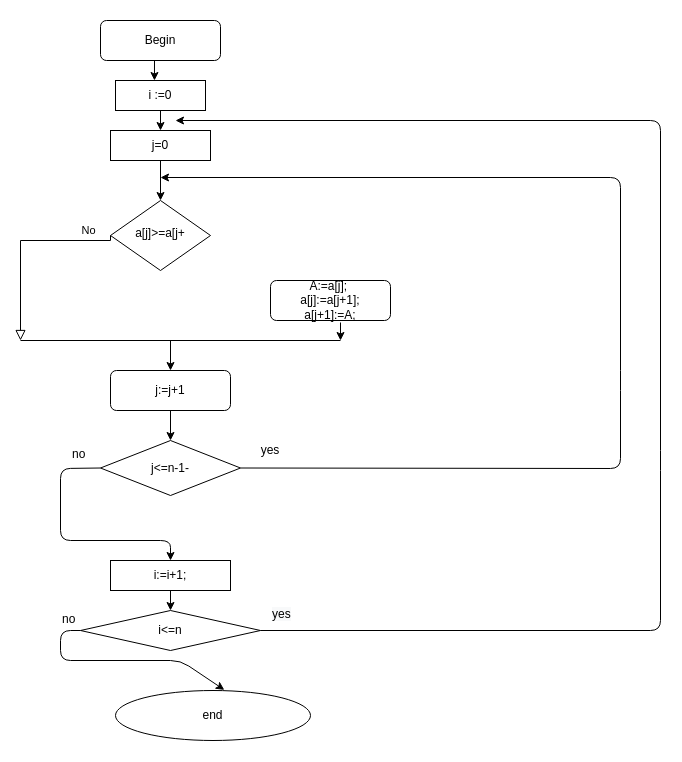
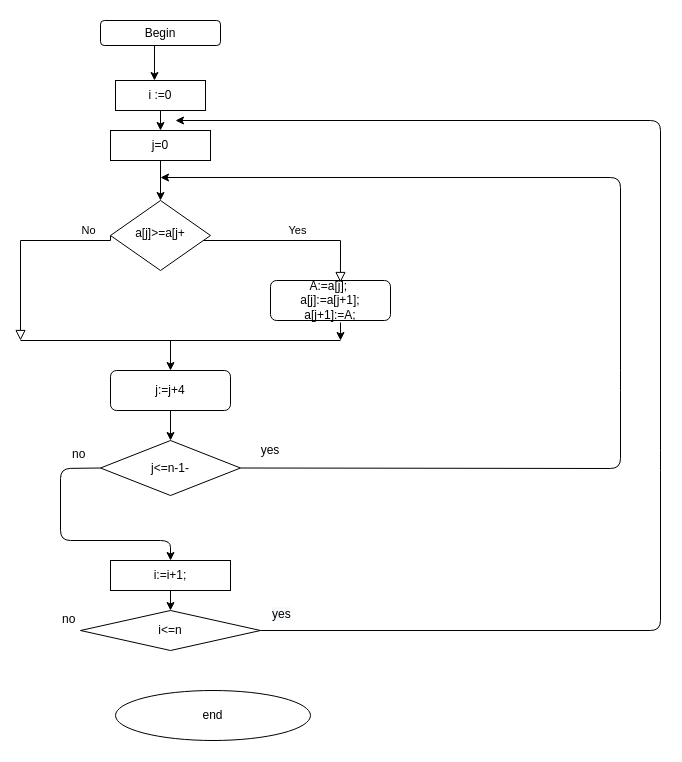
node "Begin": size 120x40 -> 120x25
edge "a[j]>=a[j+" -> "A:=a[j]; a[j]:=a[j+1]; a[j+1]:=A;": added, label "Yes"
node "j:=j+1": label "j:=j+1" -> "j:=j+4"
edge "i<=n" -> "end": removed
